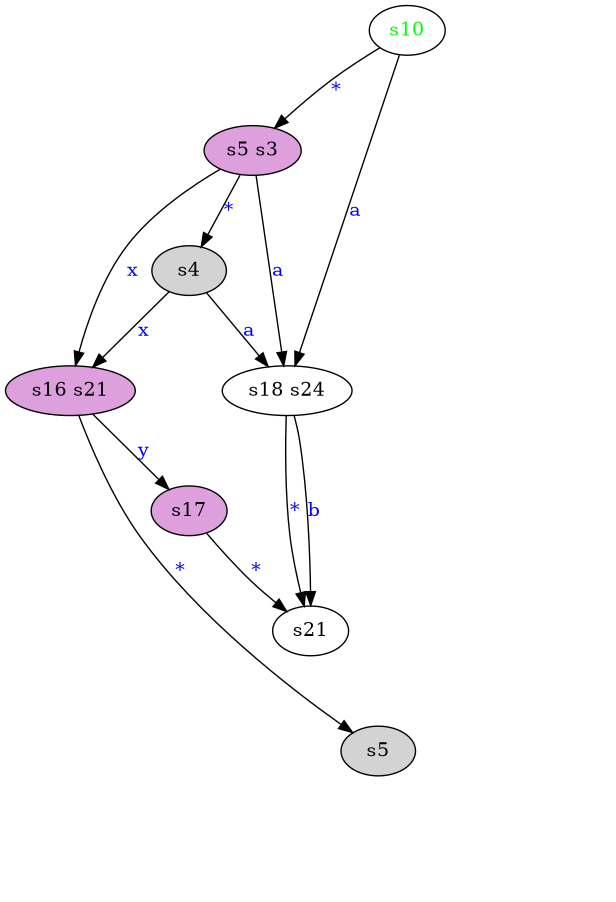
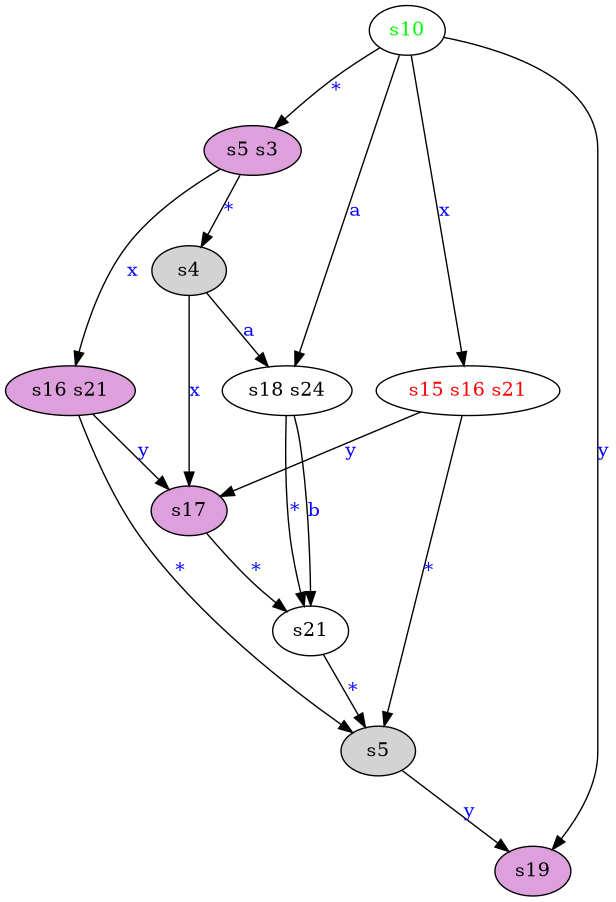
edge "s5 s3" -> "s18 s24": removed, label "a"
edge "s4" -> "s16 s21": now "s4" -> "s17"
node "s15 s16 s21": added
edge "s21" -> "s5": added, label "*"
node "s19": added
